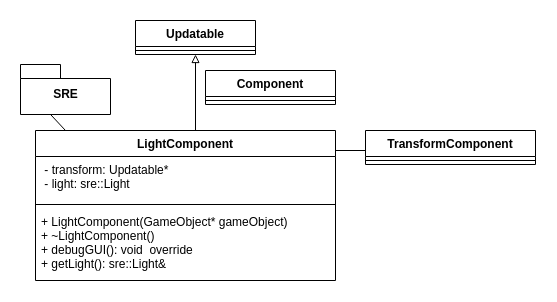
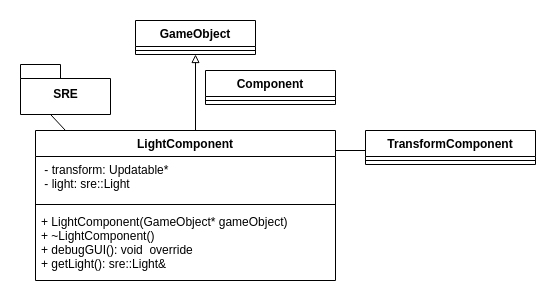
node "Updatable": label "Updatable" -> "GameObject"
